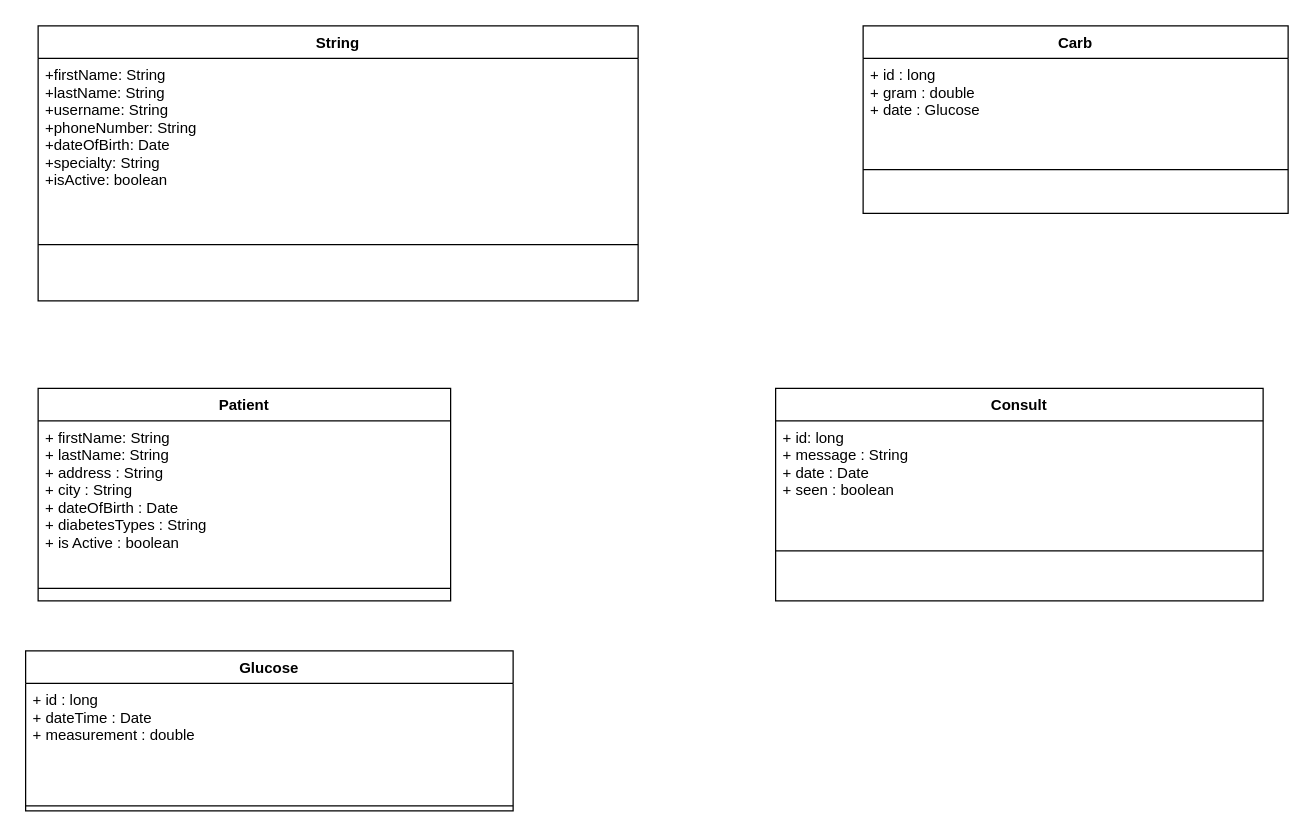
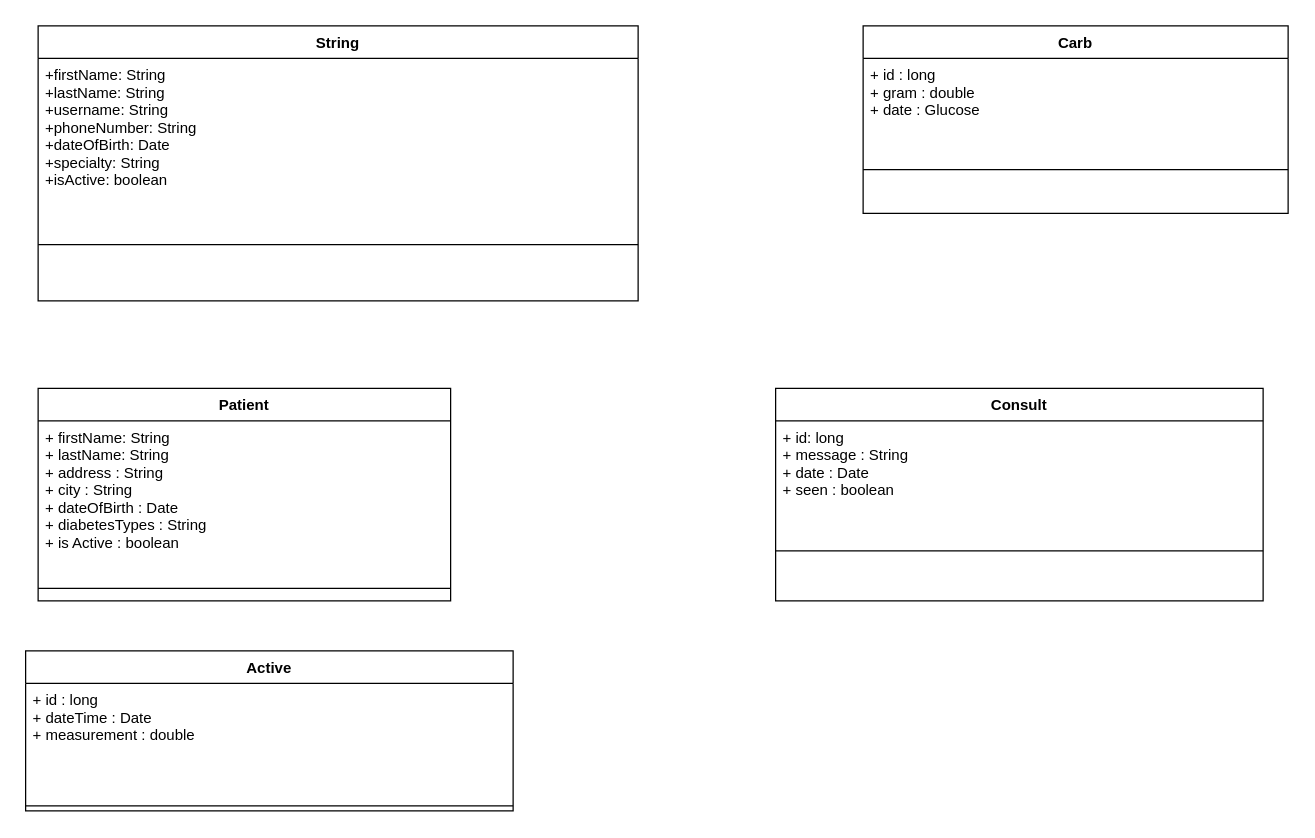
node "Glucose": label "Glucose" -> "Active"
